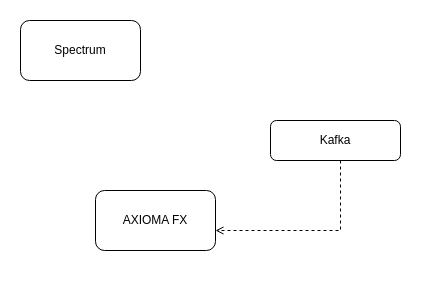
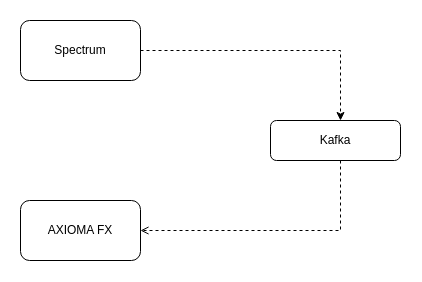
edge "Spectrum" -> "Kafka": added
node "AXIOMA FX": moved (156, 221) -> (81, 231)
